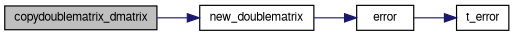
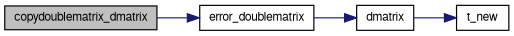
node "new_doublematrix": label "new_doublematrix" -> "error_doublematrix"
node "error": label "error" -> "dmatrix"
node "t_error": label "t_error" -> "t_new"
